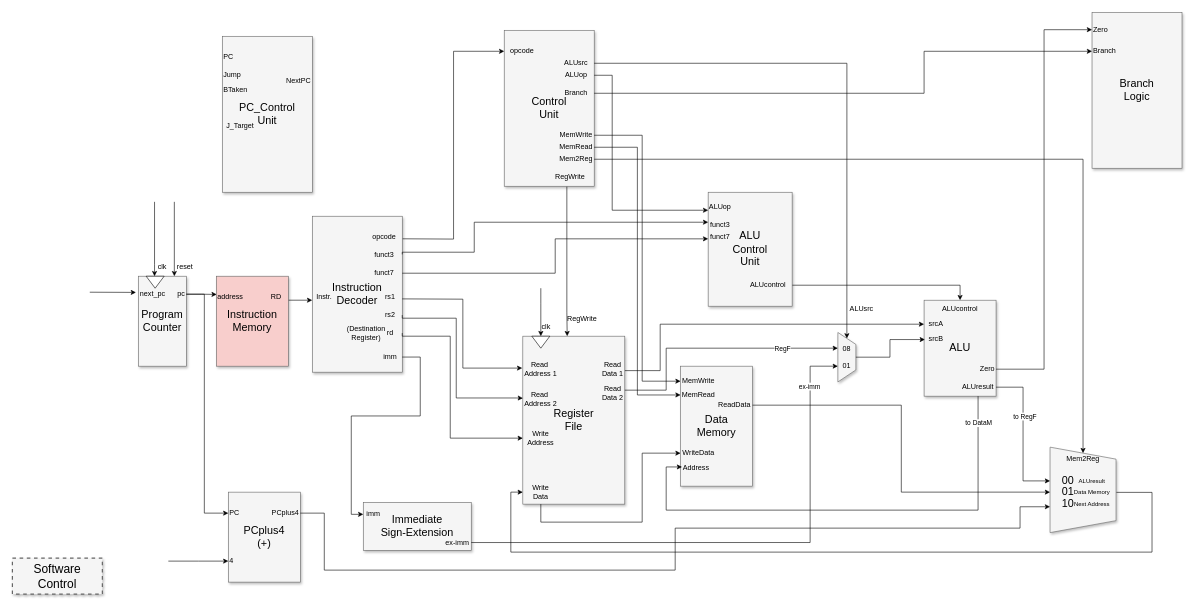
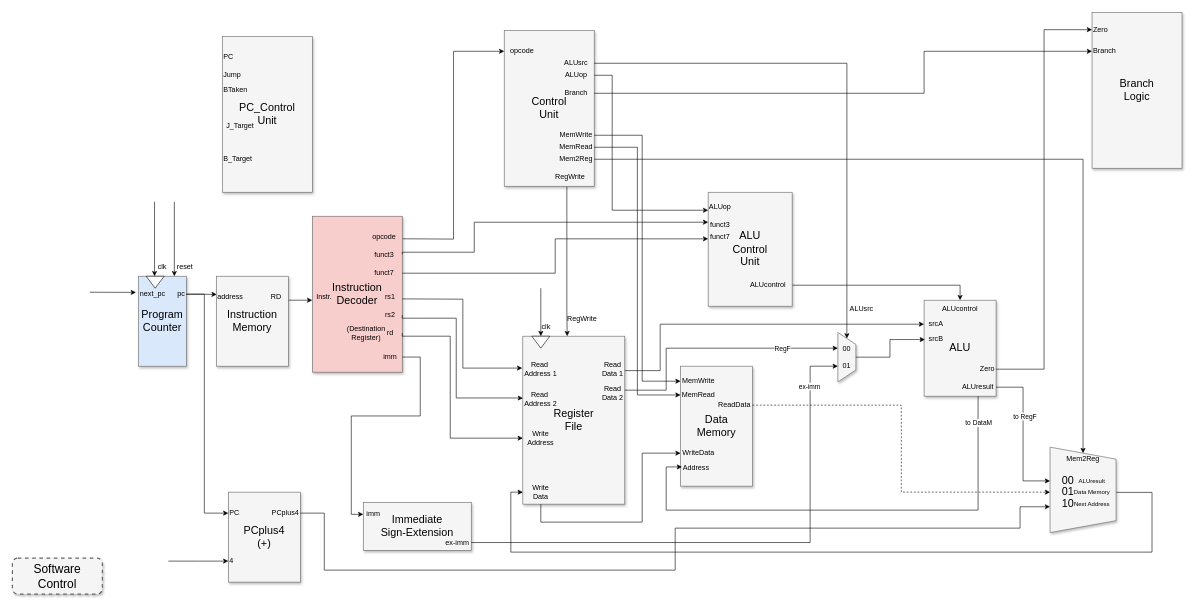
node "NextPC": removed
node "B_Target": added
node "Instruction Decoder": fillcolor #f5f5f5 -> #f8cecc
node "Program Counter": fillcolor #f5f5f5 -> #dae8fc
node "Instruction Memory": fillcolor #f8cecc -> #f5f5f5
node "08 01": label "08 01" -> "00 01"
edge "ReadData" -> "01": style solid -> dashed
node "Software Control": shape rectangle -> rounded rectangle
